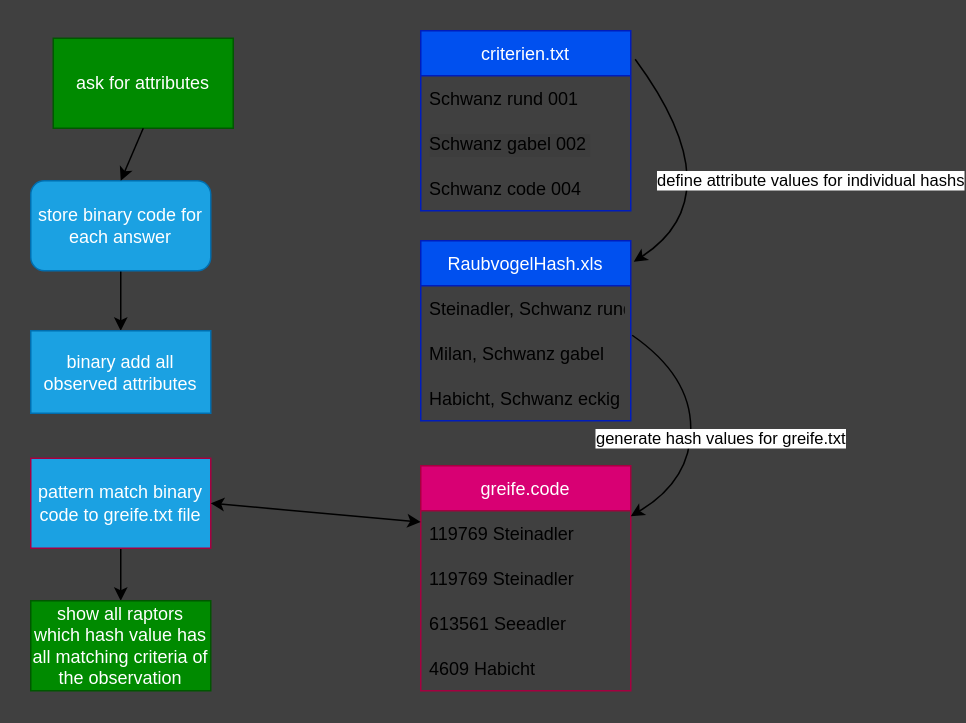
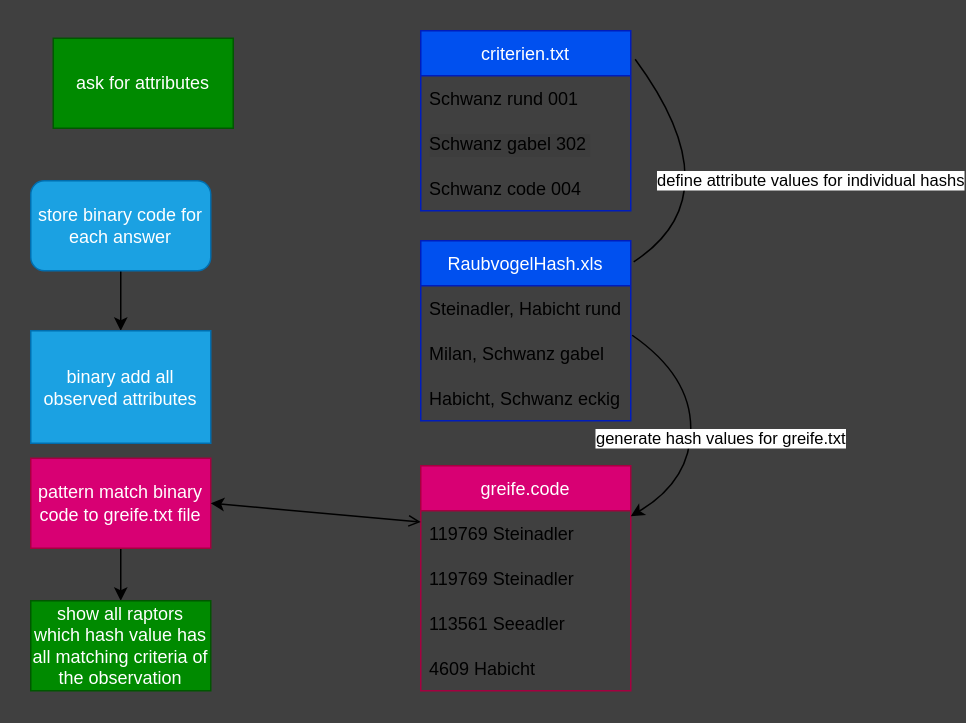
node "Schwanz gabel 002": label "Schwanz gabel 002" -> "Schwanz gabel 302"
edge "ask for attributes" -> "store binary code for each answer": removed
edge "criterien.txt" -> "RaubvogelHash.xls": arrowhead classic -> none
node "Steinadler, Schwanz rund": label "Steinadler, Schwanz rund" -> "Steinadler, Habicht rund"
node "binary add all observed attributes": size 180x83 -> 180x113
node "pattern match binary code to greife.txt file": fillcolor #1ba1e2 -> #d80073
edge "pattern match binary code to greife.txt file" -- "greife.code": arrowhead classic -> open
node "613561 Seeadler": label "613561 Seeadler" -> "113561 Seeadler"
